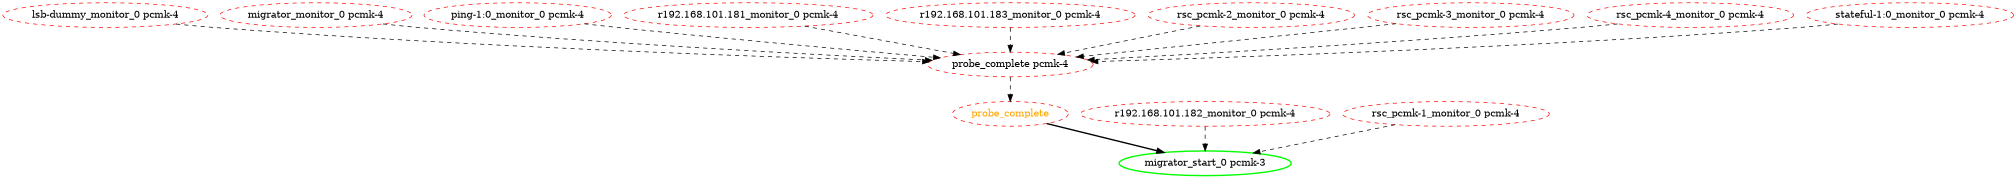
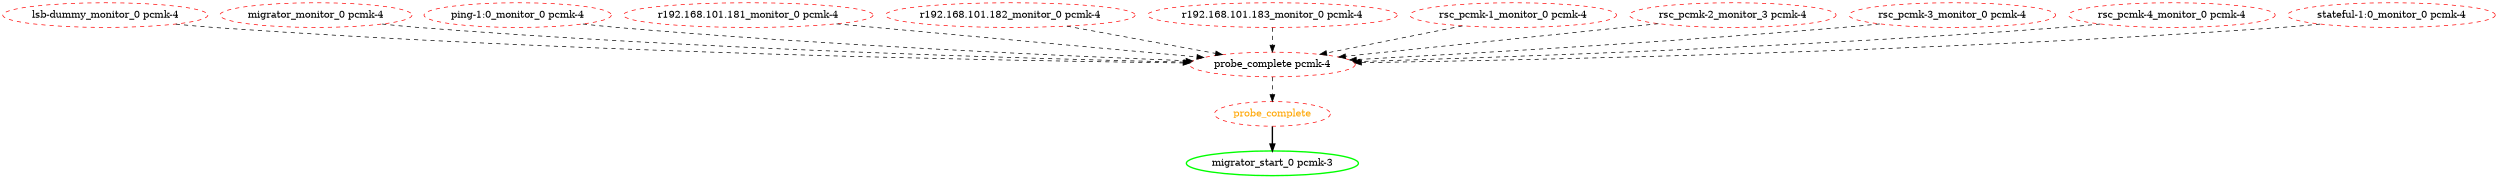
node "rsc_pcmk-2_monitor_0 pcmk-4": label "rsc_pcmk-2_monitor_0 pcmk-4" -> "rsc_pcmk-2_monitor_3 pcmk-4"
edge "r192.168.101.182_monitor_0 pcmk-4" -> "migrator_start_0 pcmk-3": now "r192.168.101.182_monitor_0 pcmk-4" -> "probe_complete pcmk-4"
edge "rsc_pcmk-1_monitor_0 pcmk-4" -> "migrator_start_0 pcmk-3": now "rsc_pcmk-1_monitor_0 pcmk-4" -> "probe_complete pcmk-4"
